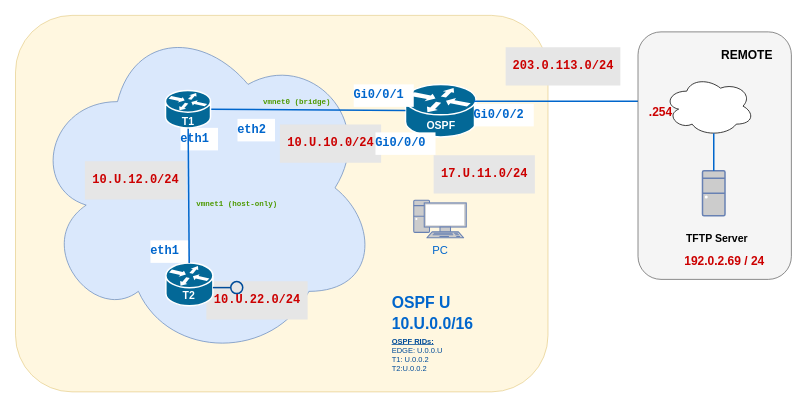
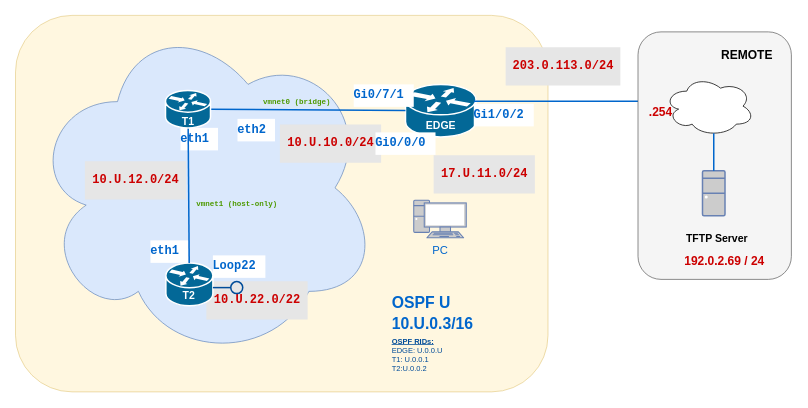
node "Gi0/0/1": label "Gi0/0/1" -> "Gi0/7/1"
node "Gi0/0/2": label "Gi0/0/2" -> "Gi1/0/2"
node "OSPF": label "OSPF" -> "EDGE"
node "Loop22": added
node "10.U.22.0/24": label "10.U.22.0/24" -> "10.U.22.0/22"
node "OSPF U10.U.0.0/16": label "OSPF U10.U.0.0/16" -> "OSPF U10.U.0.3/16"
node "OSPF RIDs: EDGE: U.0.0.U T1: U.0.0.2 T2:U.0.0.2": label "OSPF RIDs: EDGE: U.0.0.U T1: U.0.0.2 T2:U.0.0.2" -> "OSPF RIDs: EDGE: U.0.0.U T1: U.0.0.1 T2:U.0.0.2"
